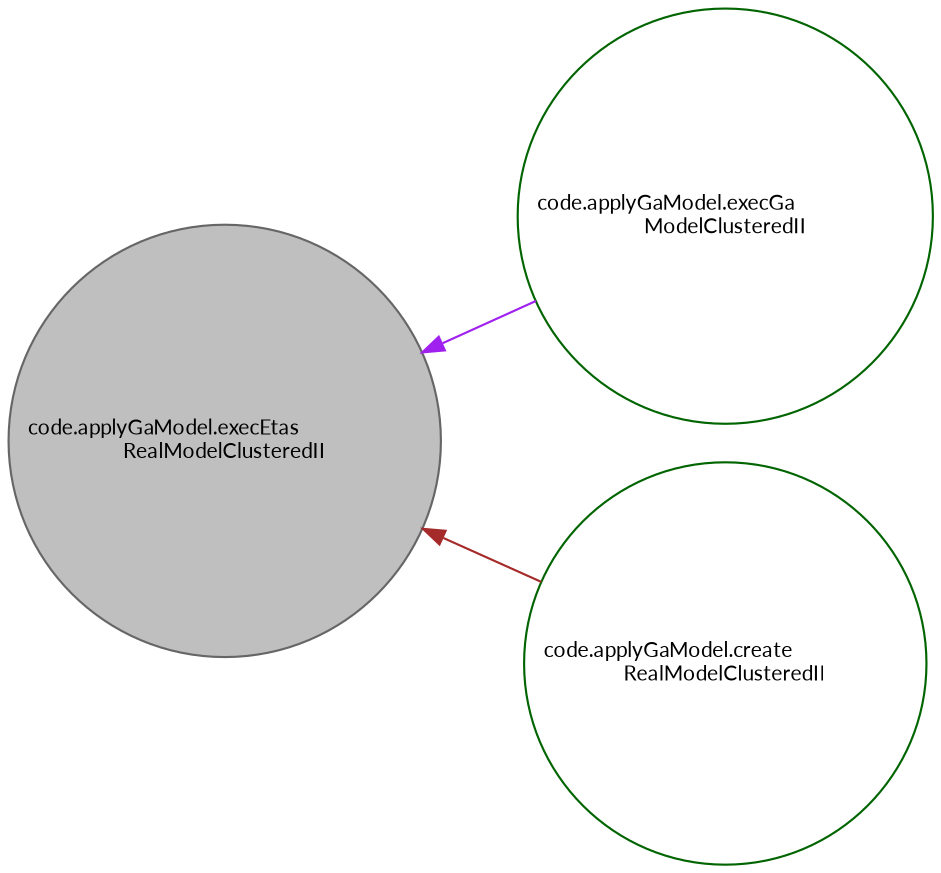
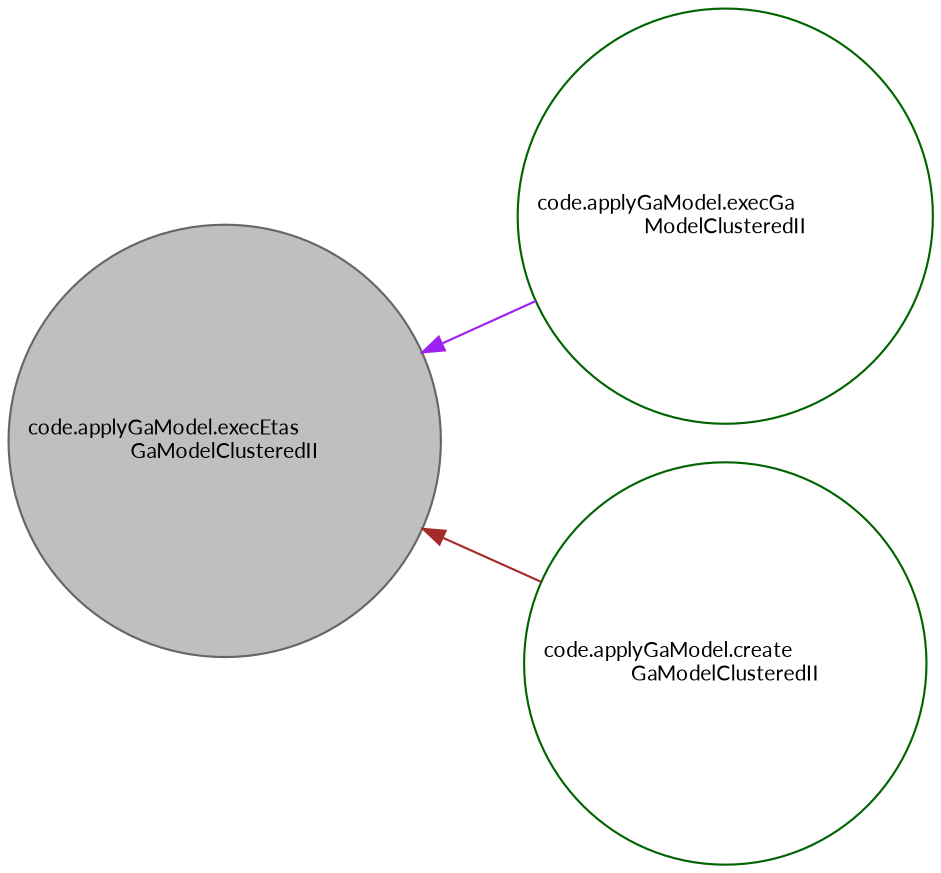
node "code.applyGaModel.execEtas RealModelClusteredII": label "code.applyGaModel.execEtas RealModelClusteredII" -> "code.applyGaModel.execEtas GaModelClusteredII"
node "code.applyGaModel.create RealModelClusteredII": label "code.applyGaModel.create RealModelClusteredII" -> "code.applyGaModel.create GaModelClusteredII"
